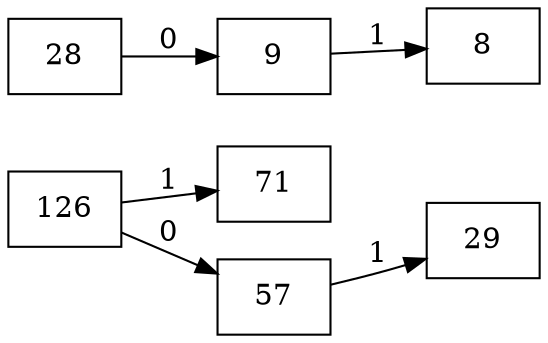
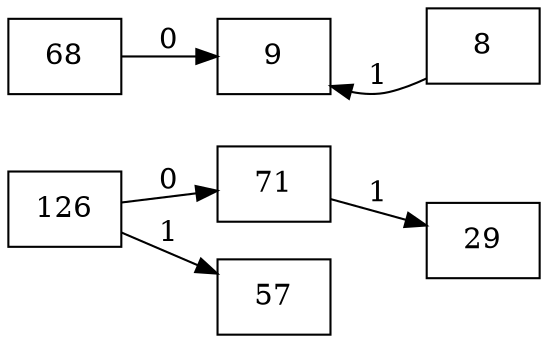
edge "9" -> "8": reversed
node "28": label "28" -> "68"
edge "126" -> "71": label "1" -> "0"
edge "126" -> "57": label "0" -> "1"
edge "57" -> "29": now "71" -> "29"
